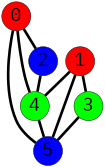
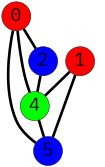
node "3": removed
